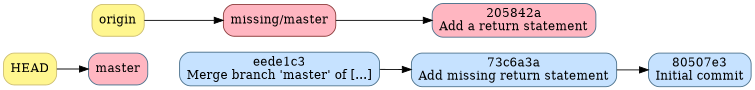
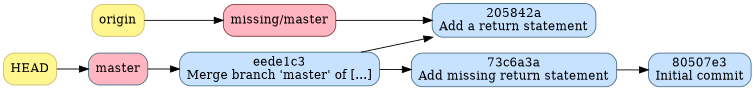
node "205842a Add a return statement": fillcolor lightpink -> slategray1
edge "eede1c3 Merge branch 'master' of [...]" -> "205842a Add a return statement": added
edge "master" -> "eede1c3 Merge branch 'master' of [...]": added
